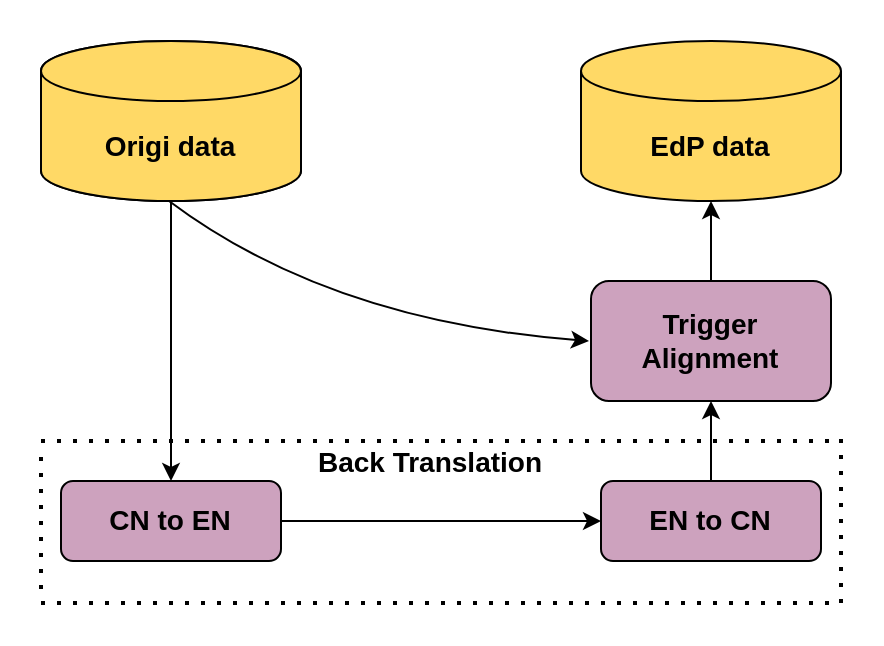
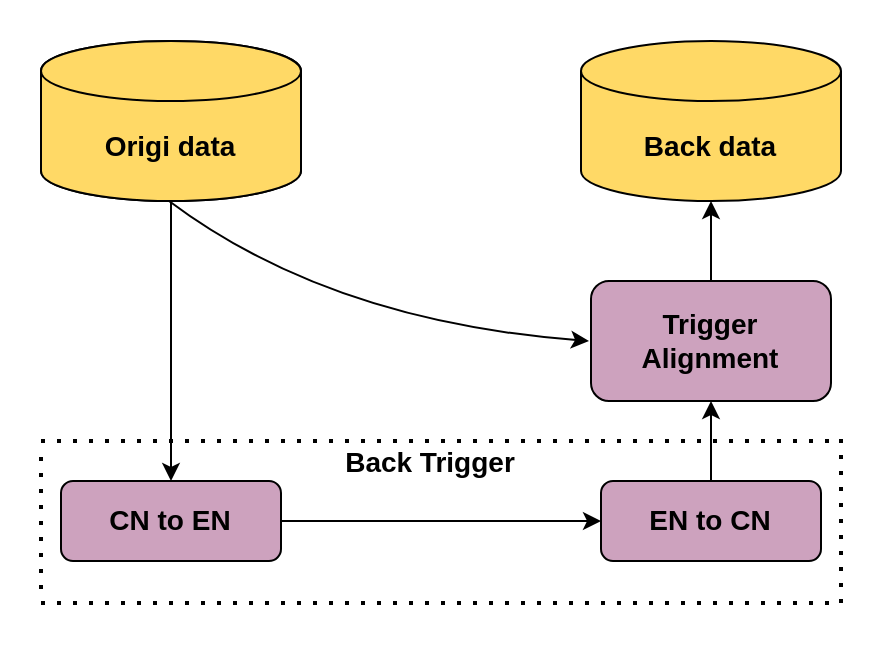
node "EdP data": label "EdP data" -> "Back data"
node "Back Translation": label "Back Translation" -> "Back Trigger"
